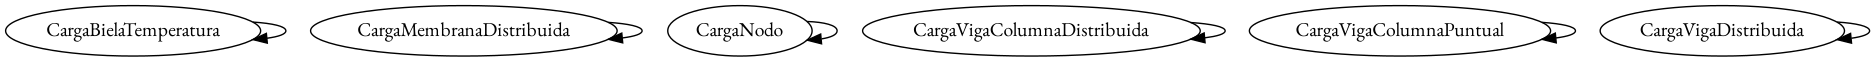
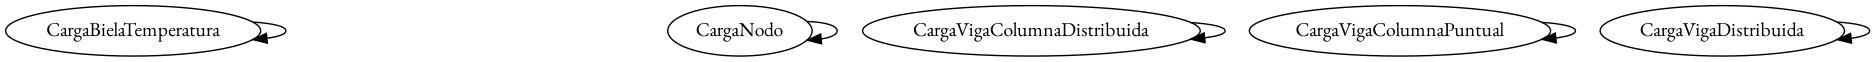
node "CargaMembranaDistribuida": removed
